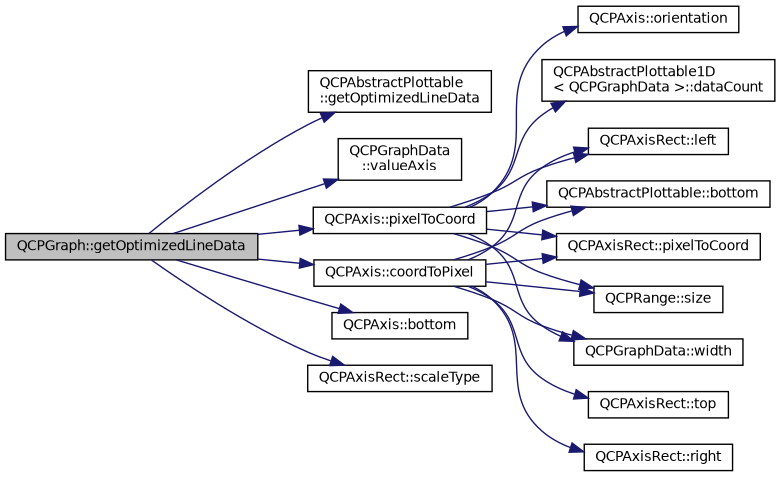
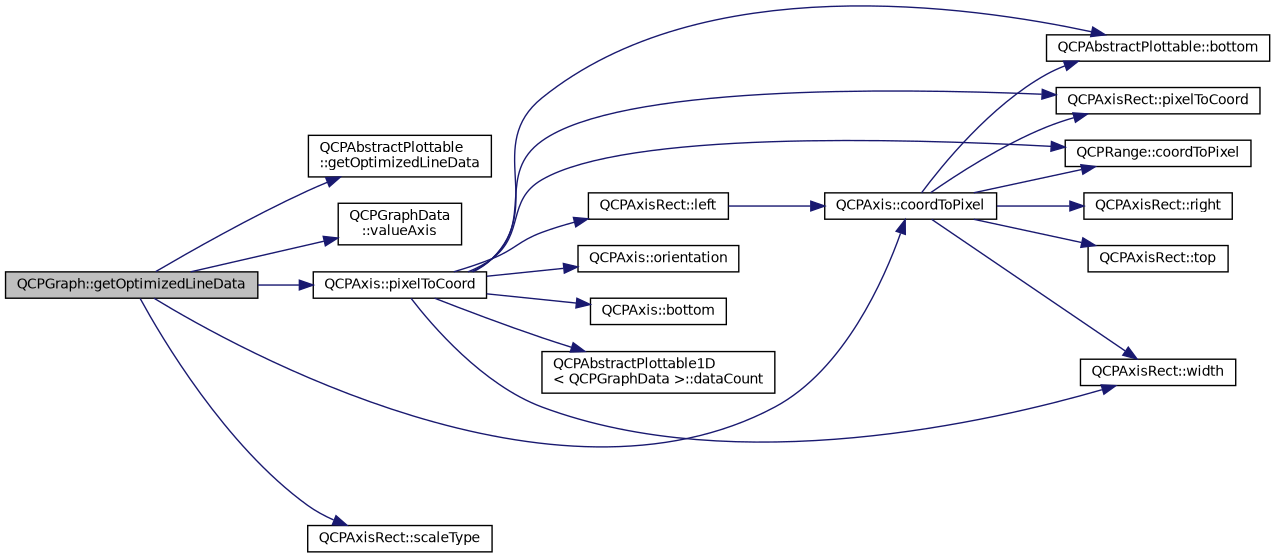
edge "QCPAxis::coordToPixel" -> "QCPAxisRect::left": reversed
edge "QCPGraph::getOptimizedLineData" -> "QCPAxis::bottom": now "QCPAxis::pixelToCoord" -> "QCPAxis::bottom"
node "QCPRange::size": label "QCPRange::size" -> "QCPRange::coordToPixel"
node "QCPGraphData::width": label "QCPGraphData::width" -> "QCPAxisRect::width"
